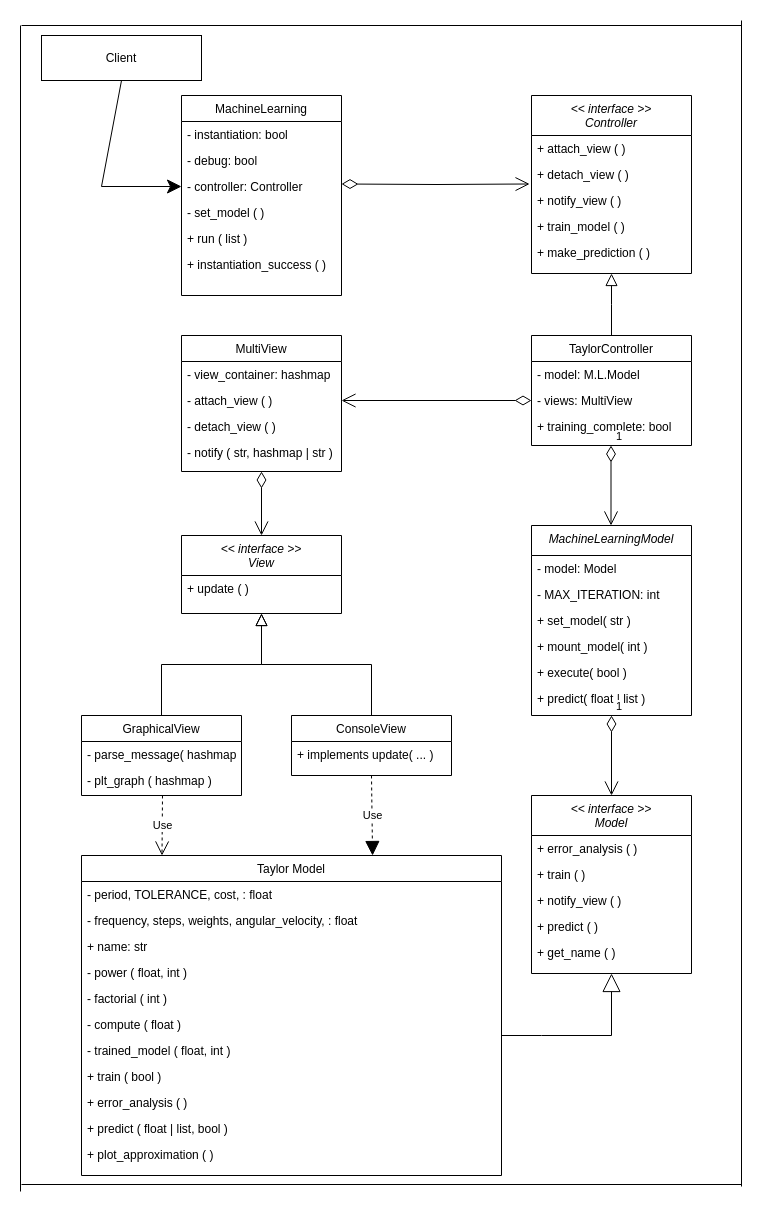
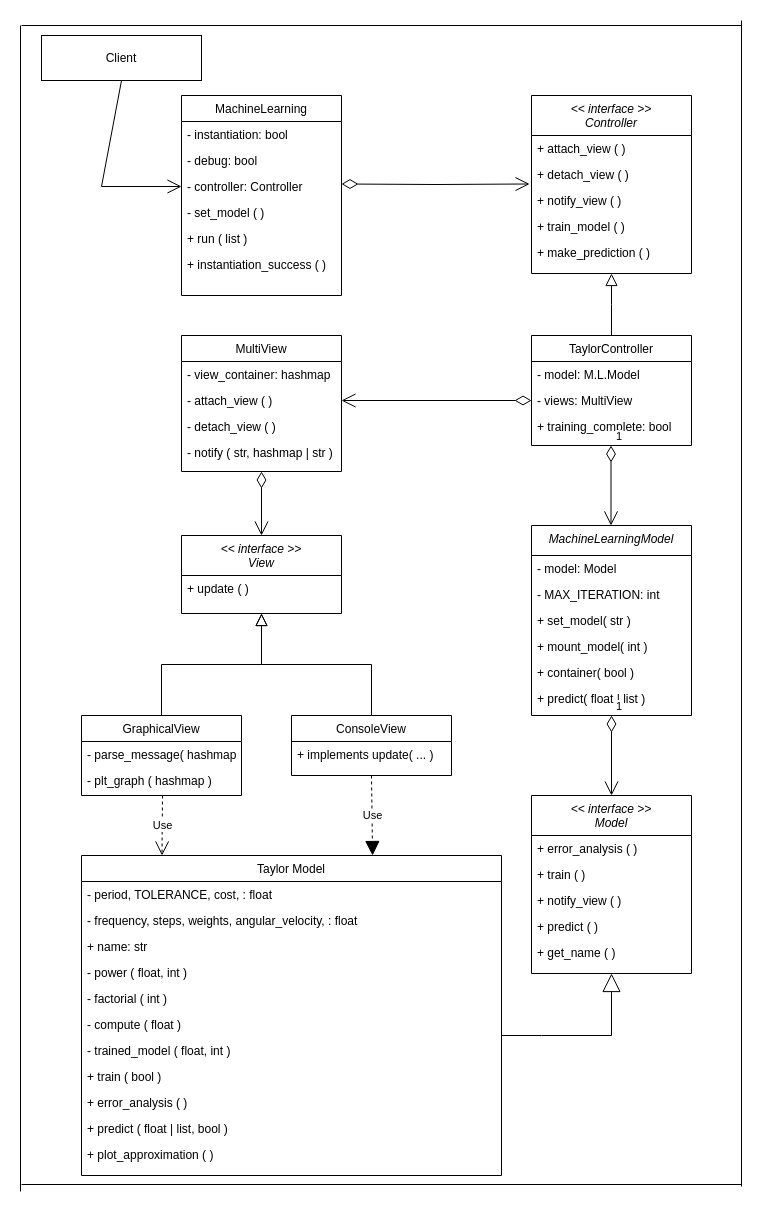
edge "Client" -> "- controller: Controller": arrowhead classic -> open
node "+ execute( bool )": label "+ execute( bool )" -> "+ container( bool )"
